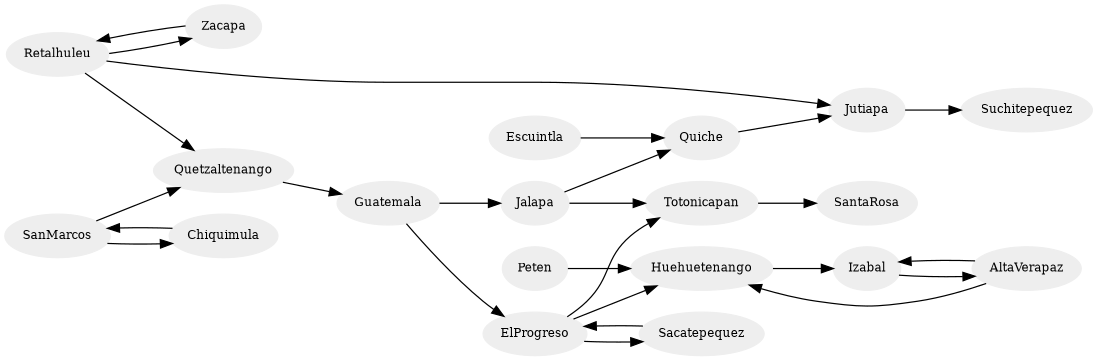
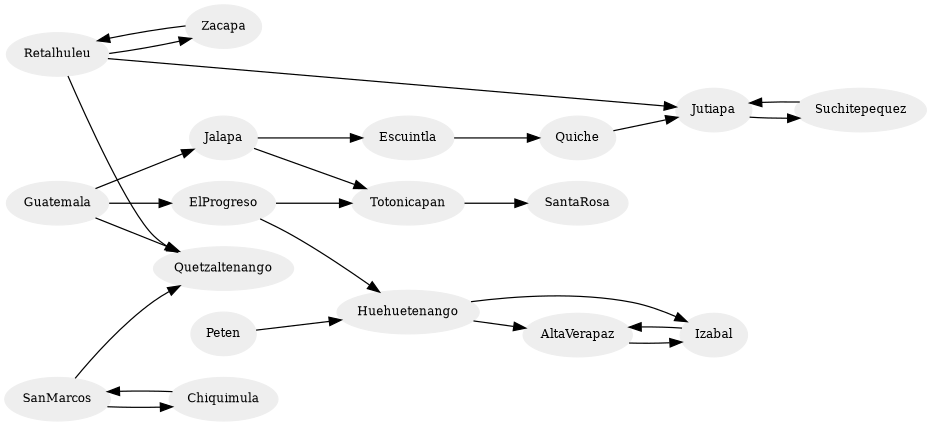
edge "Suchitepequez" -> "Jutiapa": added
edge "Jalapa" -> "Quiche": now "Jalapa" -> "Escuintla"
edge "Quetzaltenango" -> "Guatemala": reversed
edge "AltaVerapaz" -> "Huehuetenango": reversed
node "Sacatepequez": removed
